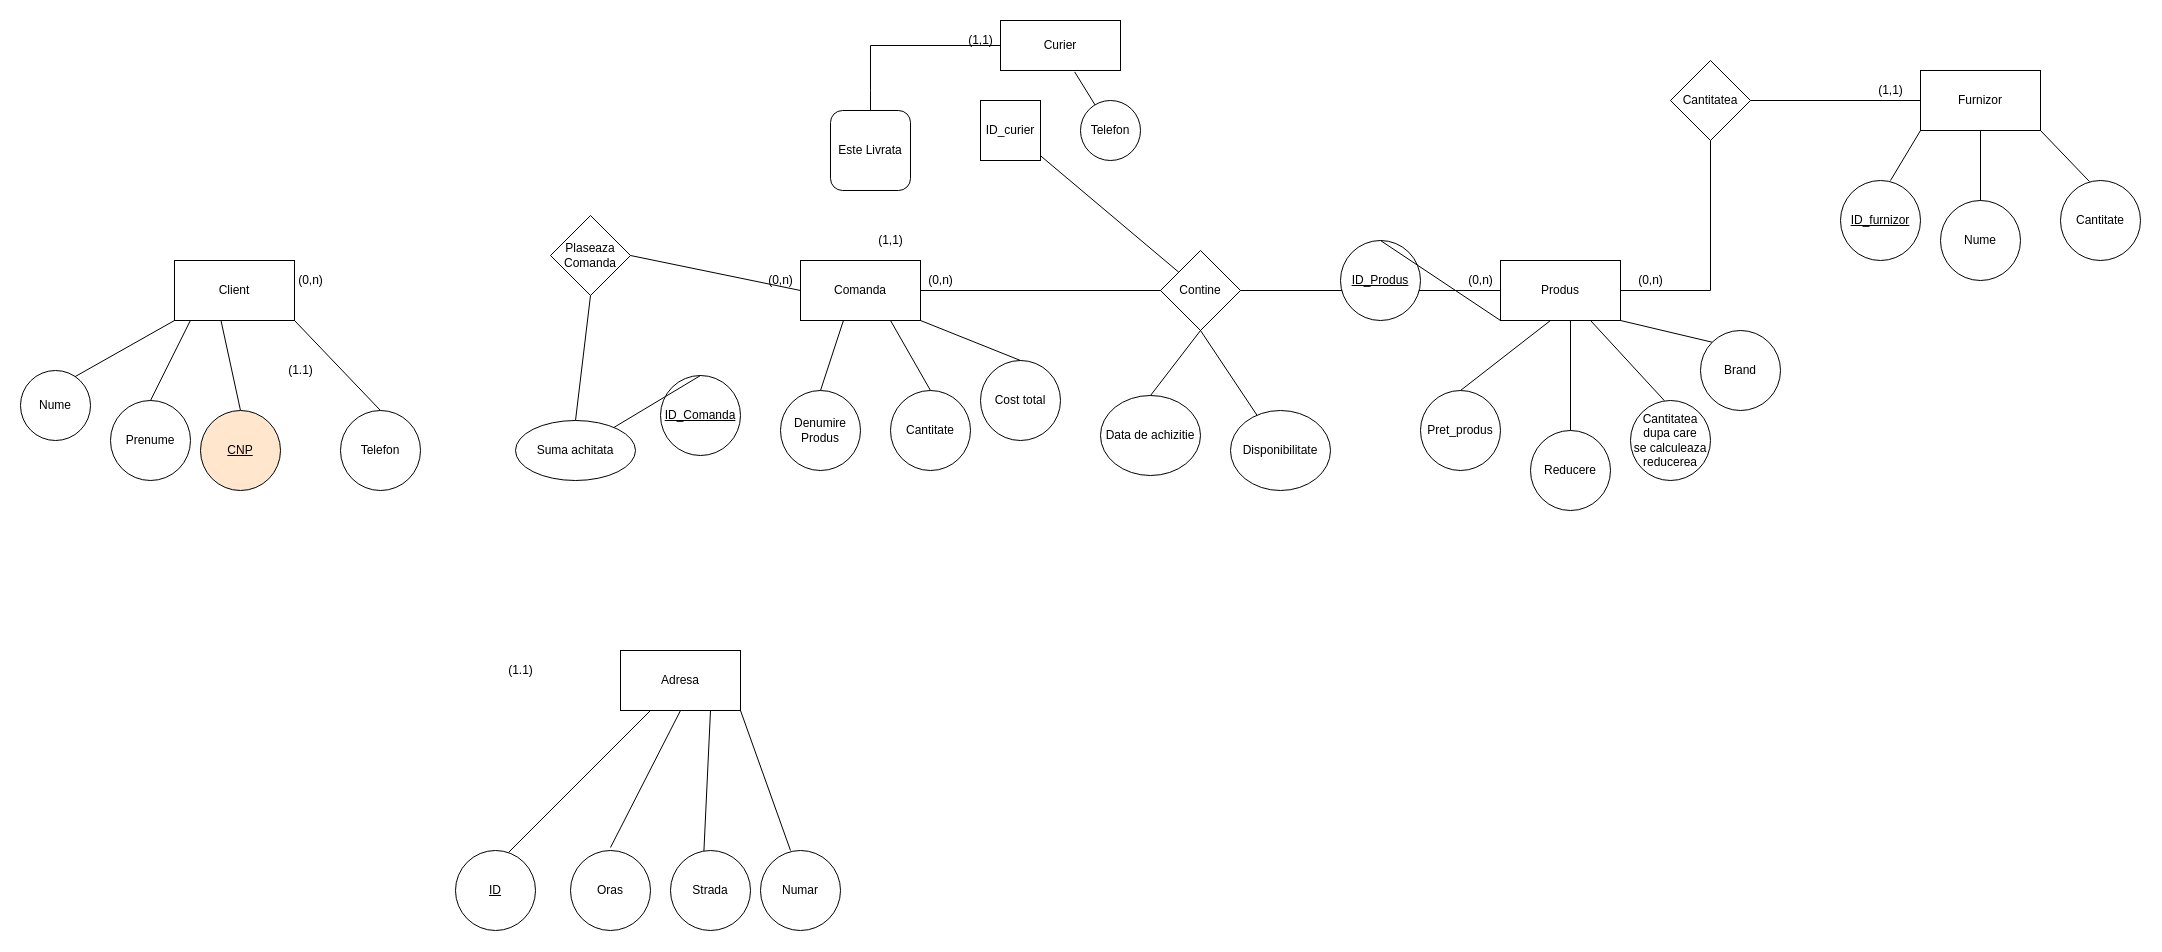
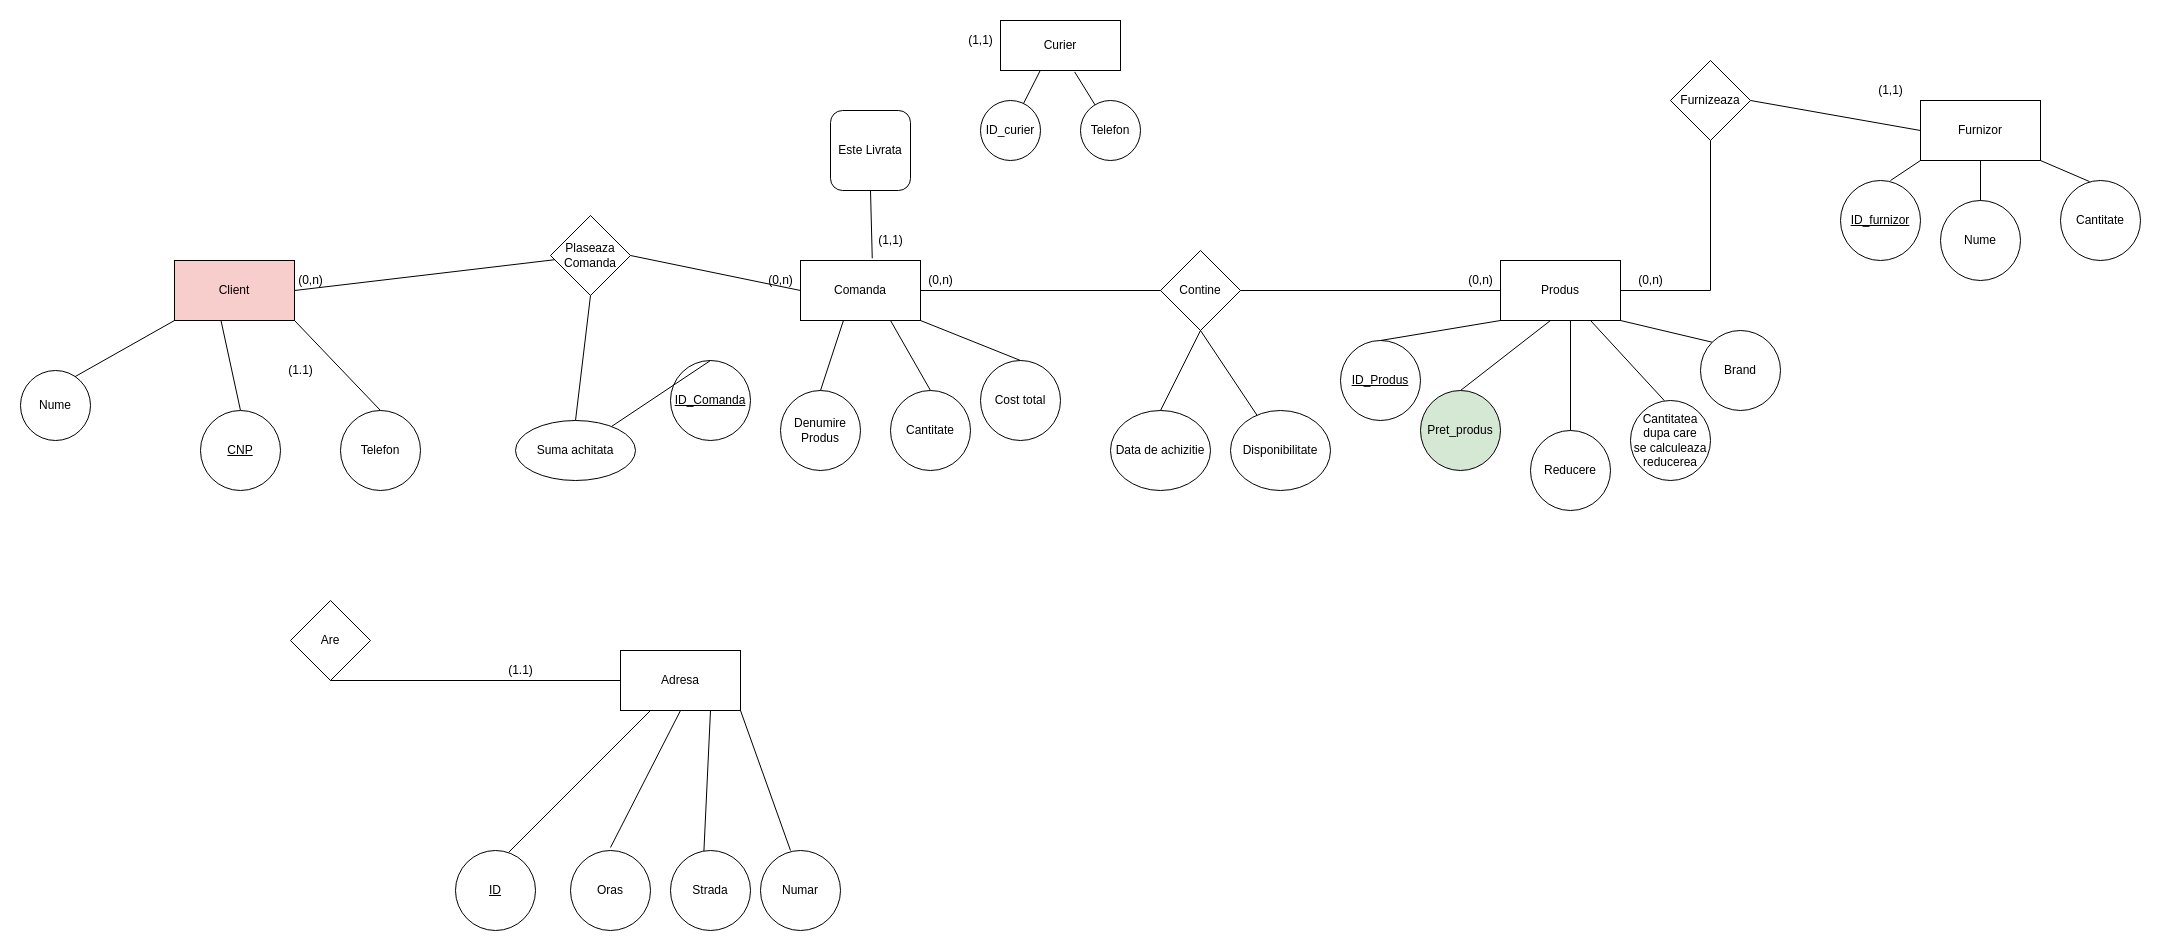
edge "Curier" -- "Este Livrata": removed
node "Cantitatea": label "Cantitatea" -> "Furnizeaza"
node "Furnizor": moved (1981, 101) -> (1981, 131)
node "ID_curier": shape rectangle -> ellipse
edge "ID_curier" -- "Contine": now "ID_curier" -- "Curier"
edge "Este Livrata" -- "Comanda": added
edge "Plaseaza Comanda" -- "Client": added
node "ID_Produs": moved (1381, 281) -> (1381, 381)
node "Client": fillcolor #ffffff -> #f8cecc
edge "Client" -- "Prenume": removed
node "ID_Comanda": moved (701, 416) -> (711, 401)
node "Pret_produs": fillcolor #ffffff -> #d5e8d4
node "Data de achizitie": moved (1151, 436) -> (1161, 451)
node "Prenume": removed
node "CNP": fillcolor #ffe6cc -> #ffffff
node "Are": added
edge "Are" -- "Adresa": added
